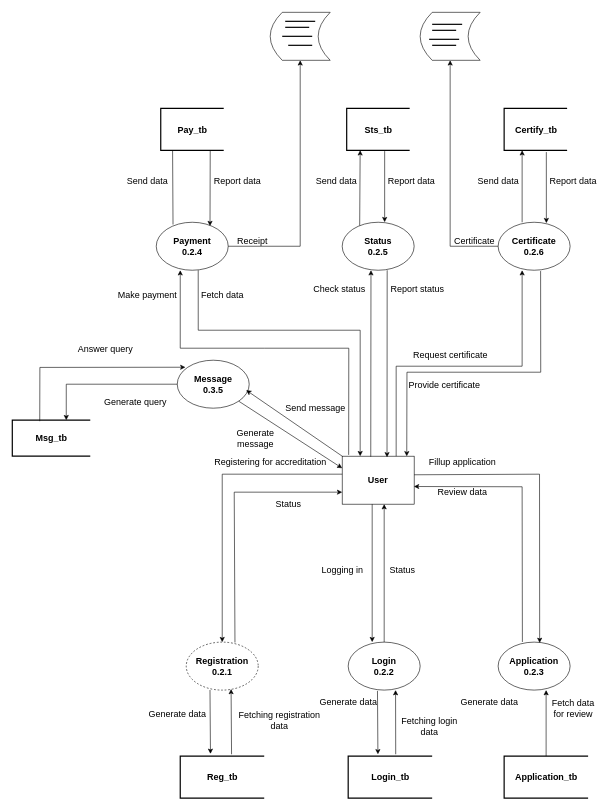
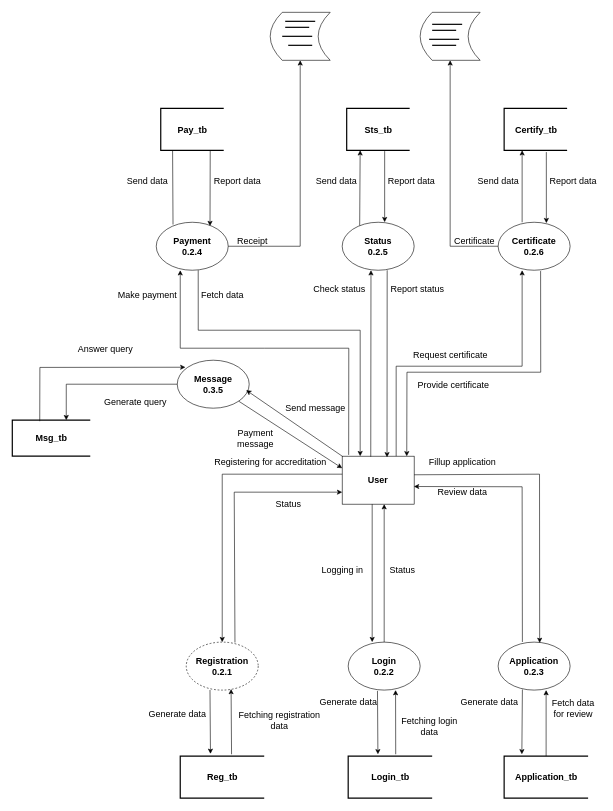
node "Provide certificate": moved (444, 384) -> (453, 384)
node "Generate message": label "Generate message" -> "Payment message"
edge "Application 0.2.3" -> "Application_tb": added
